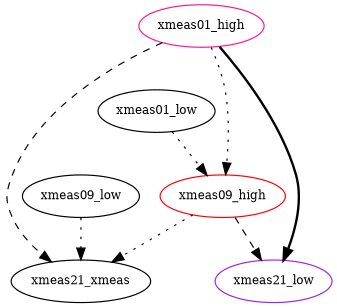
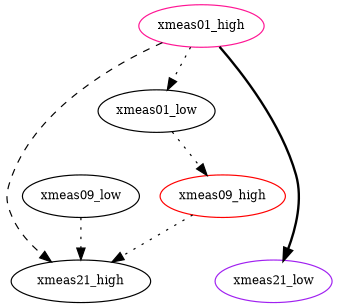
edge "xmeas01_high" -> "xmeas09_high": now "xmeas01_high" -> "xmeas01_low"
edge "xmeas09_high" -> "xmeas21_low": removed
node "xmeas21_xmeas": label "xmeas21_xmeas" -> "xmeas21_high"
